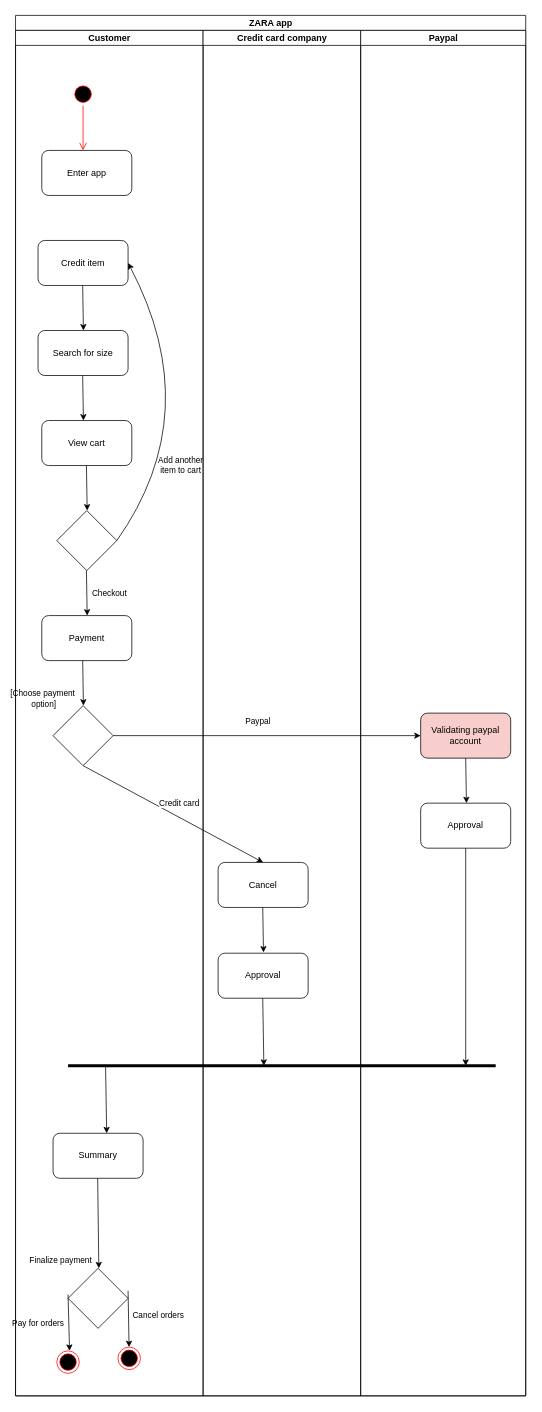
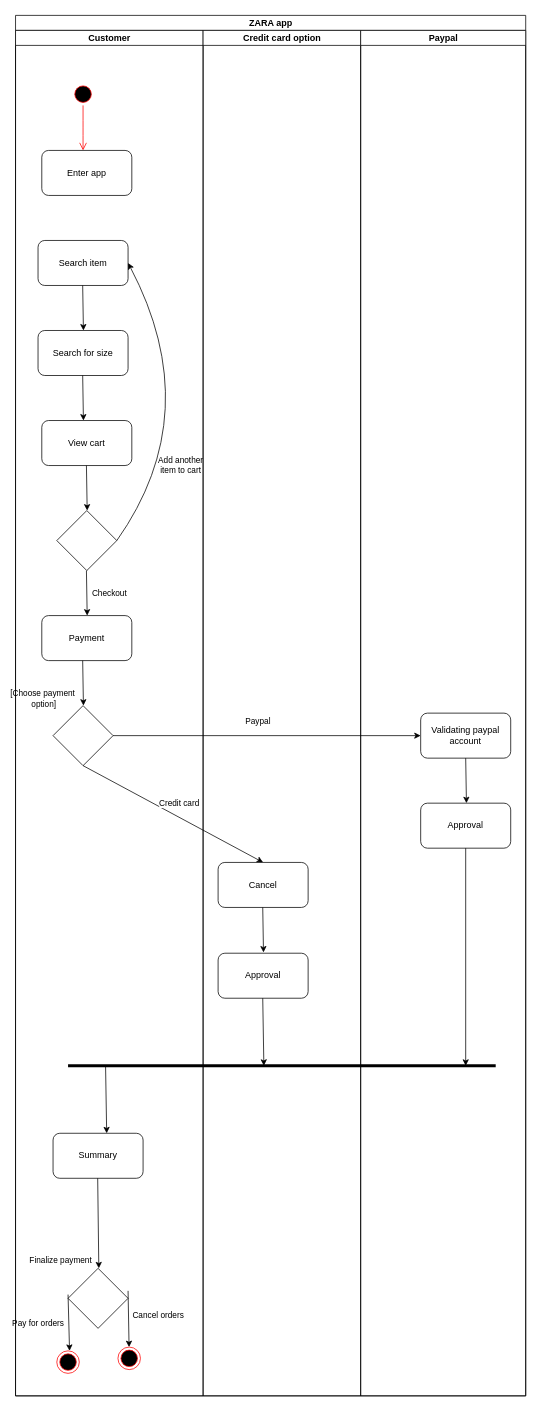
node "Credit card company": label "Credit card company" -> "Credit card option"
node "Credit item": label "Credit item" -> "Search item"
node "Validating paypal account": fillcolor #f8cecc -> #ffffff
